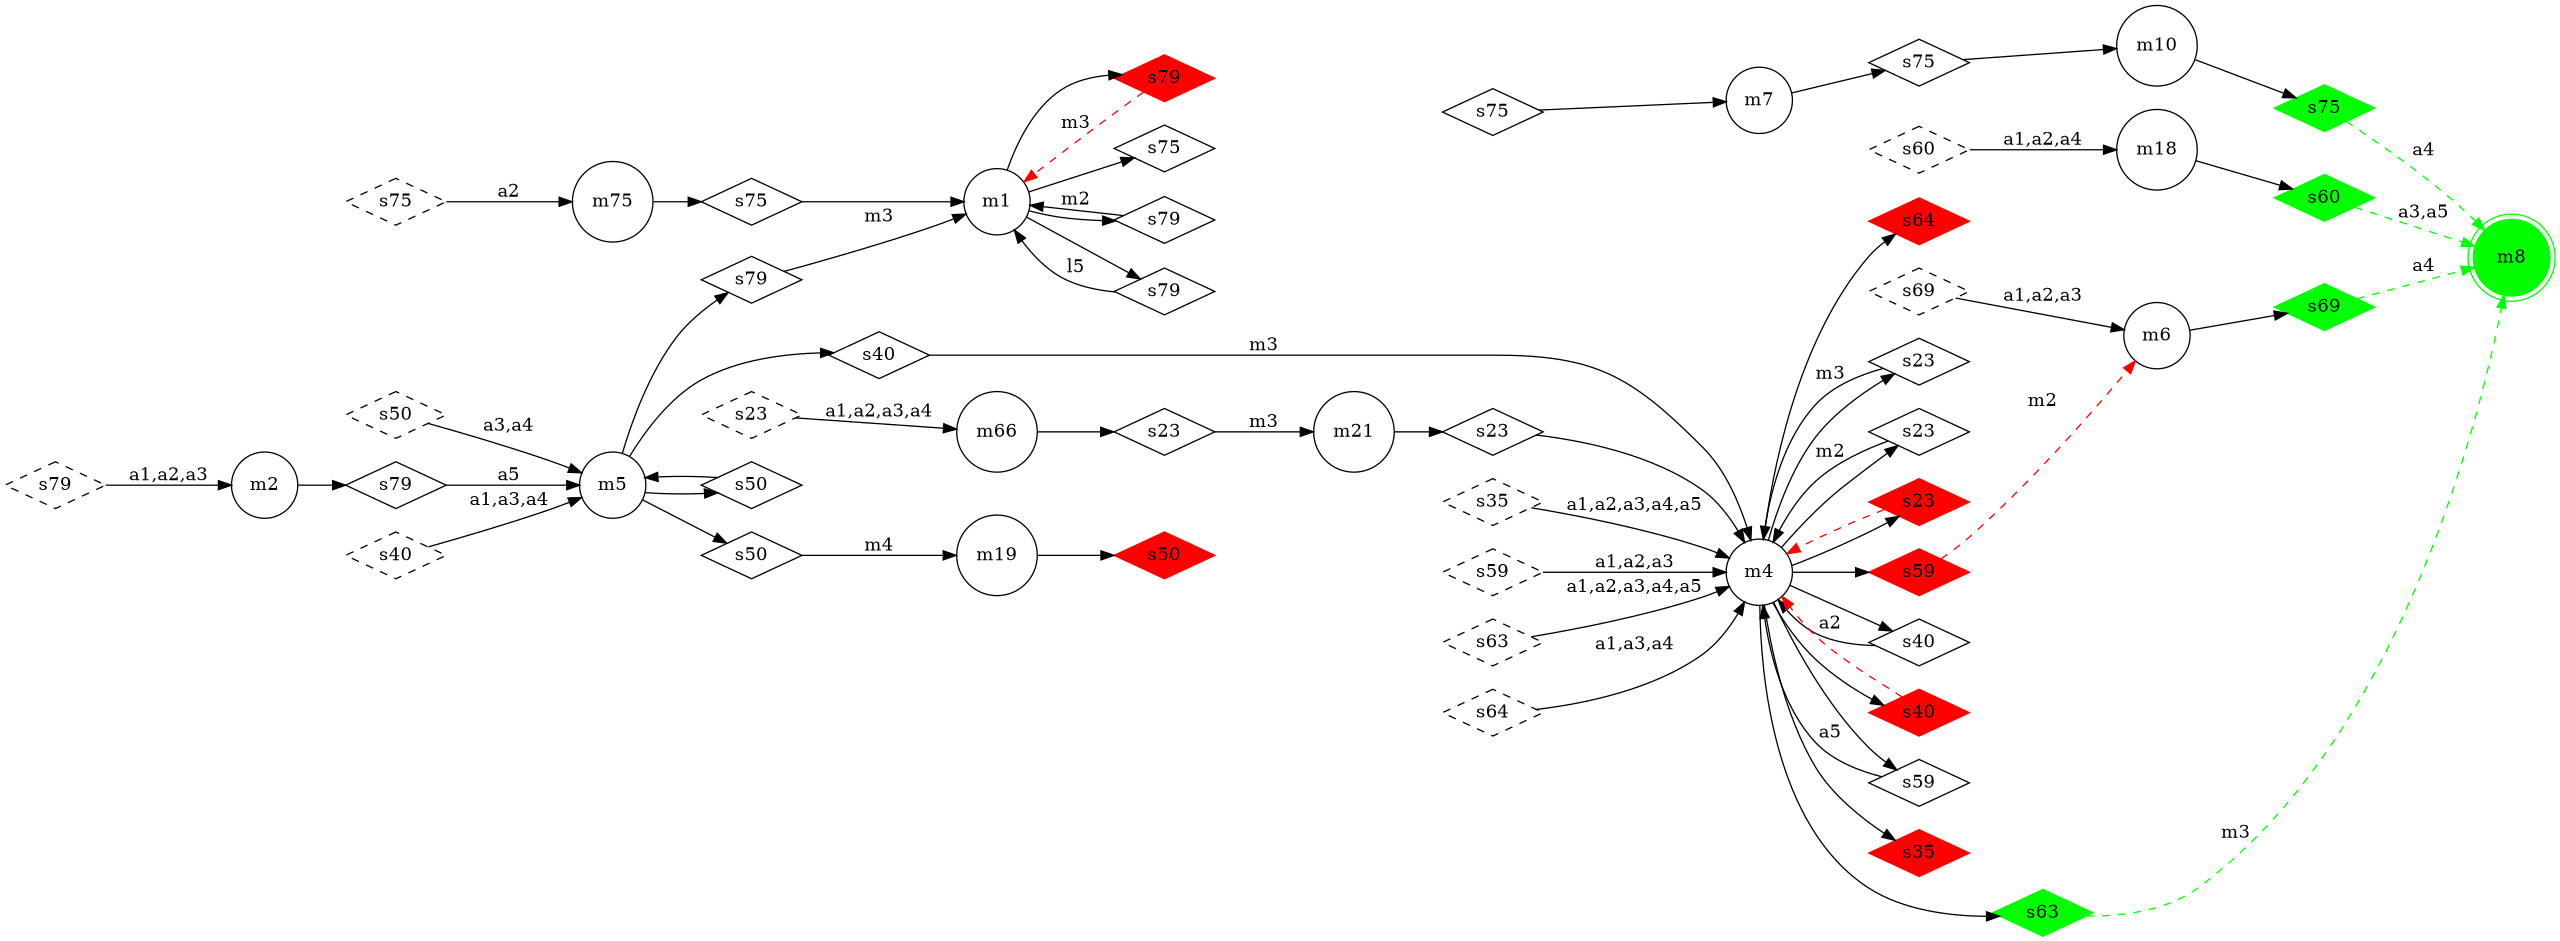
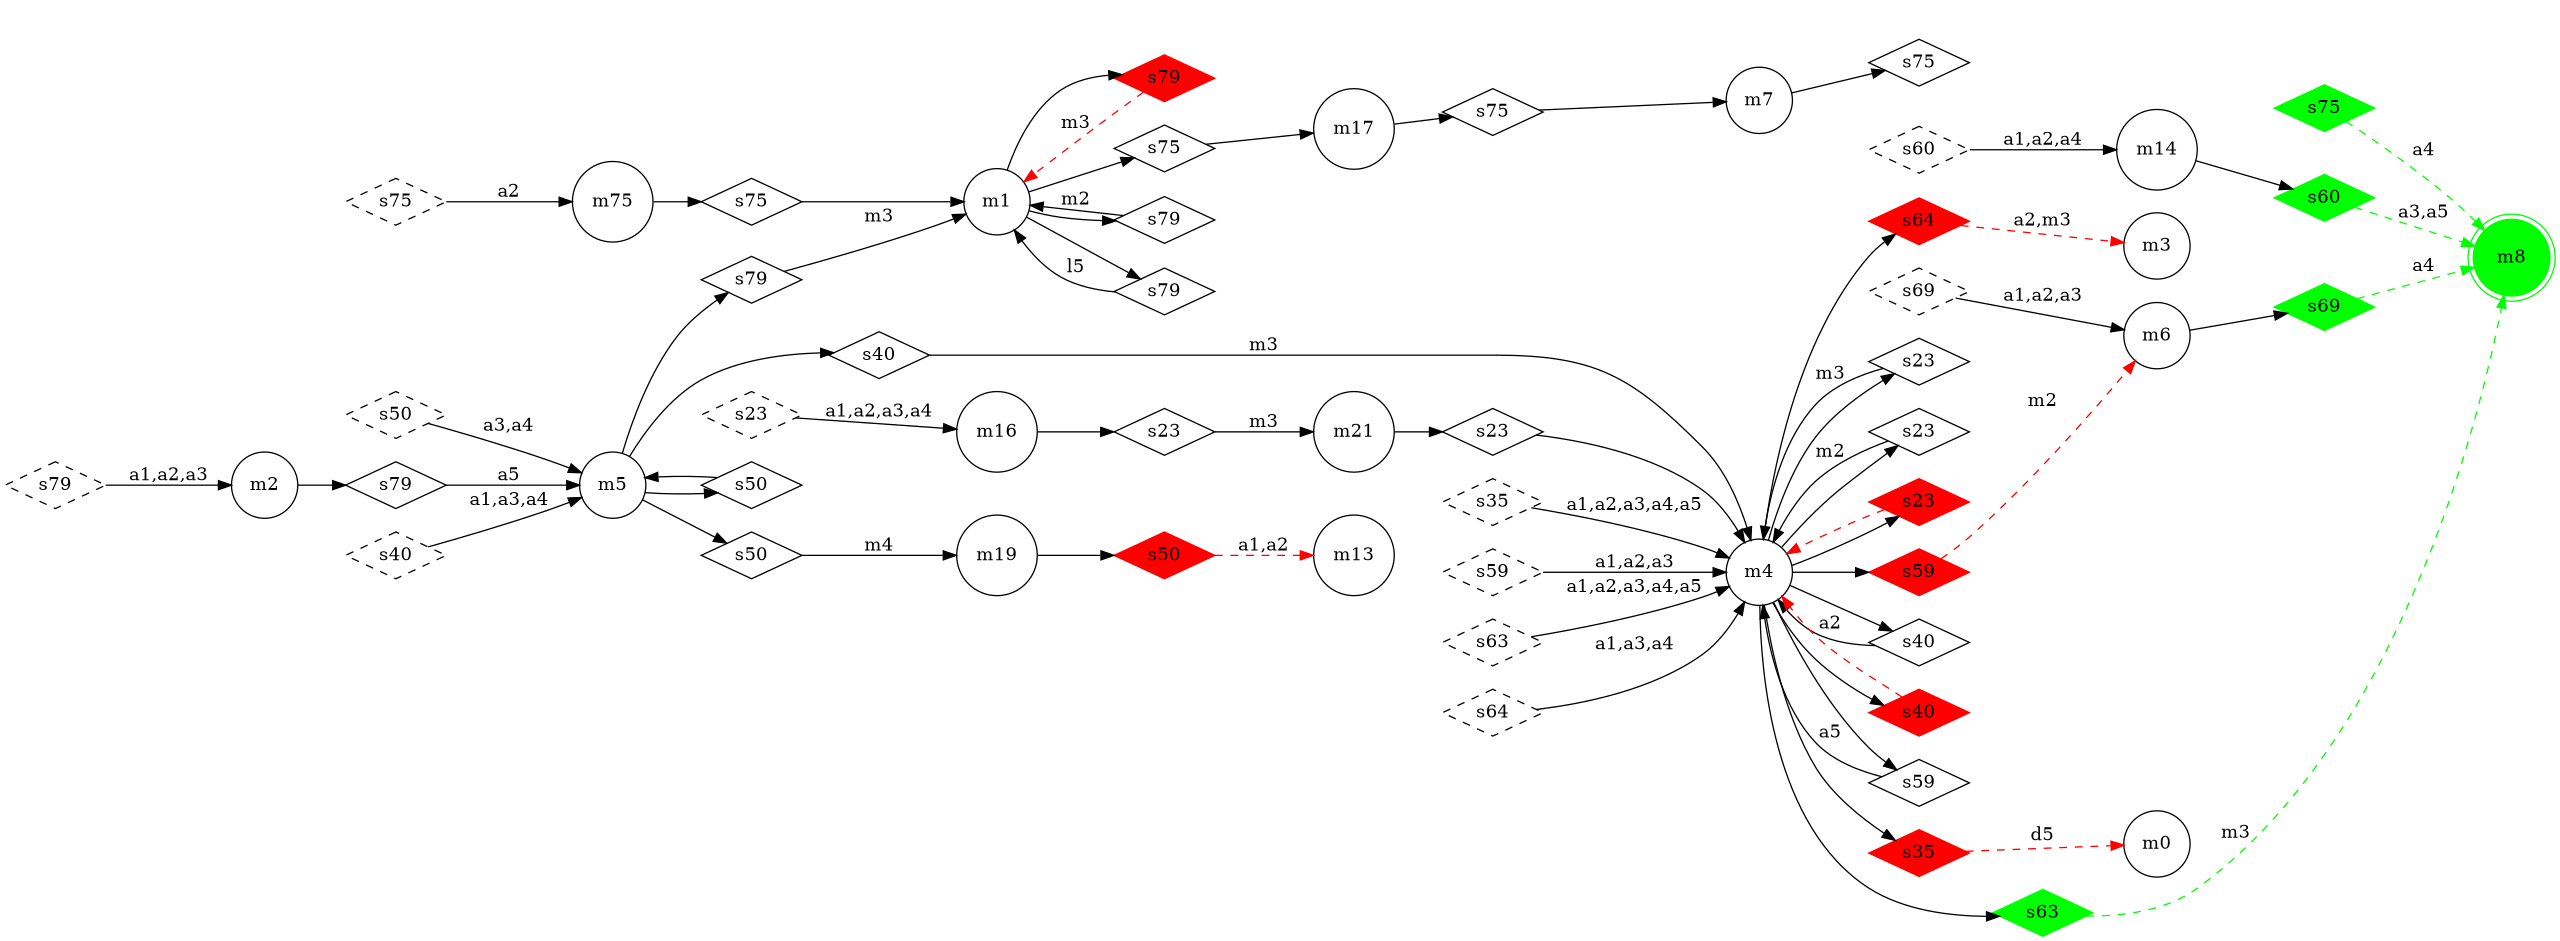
node "m10": removed
node "m17": added
node "m18": label "m18" -> "m14"
node "m3": added
node "m66": label "m66" -> "m16"
node "m13": added
node "m0": added
